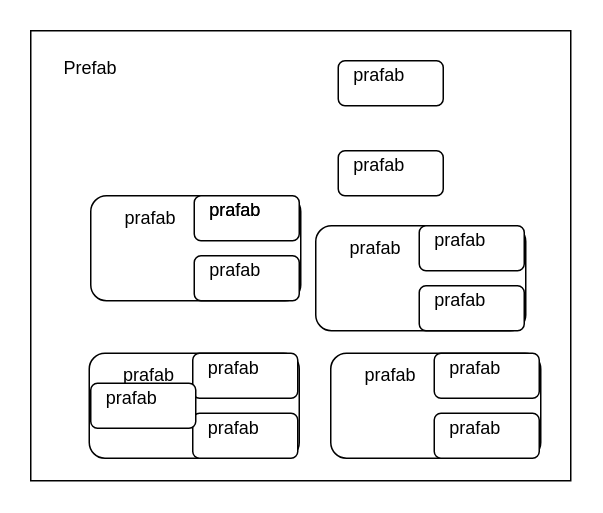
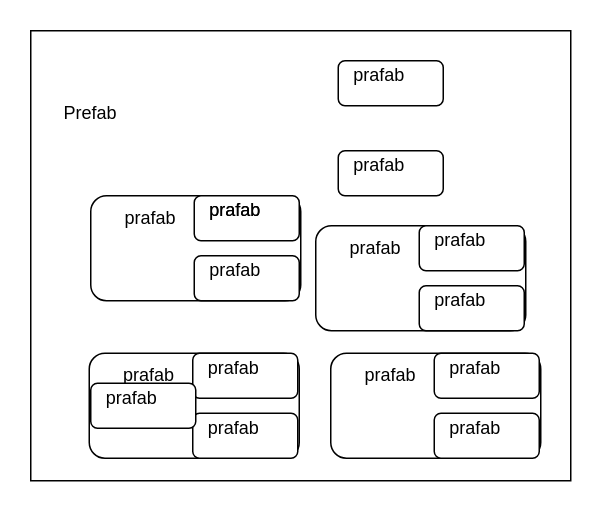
node "Prefab": moved (91, 68) -> (91, 113)
